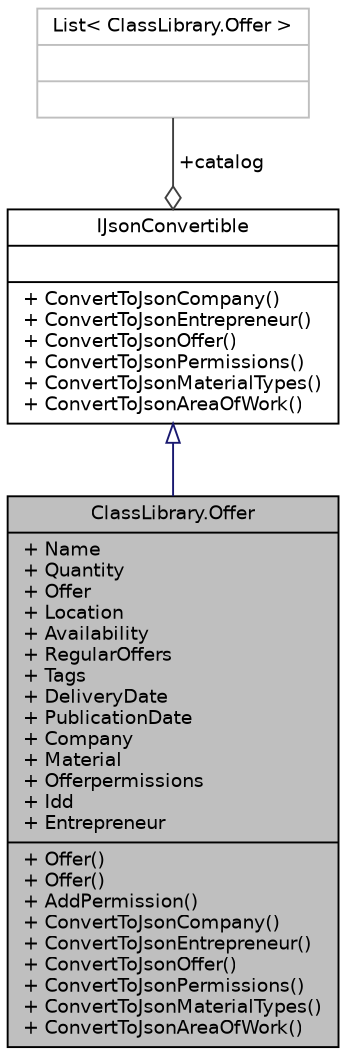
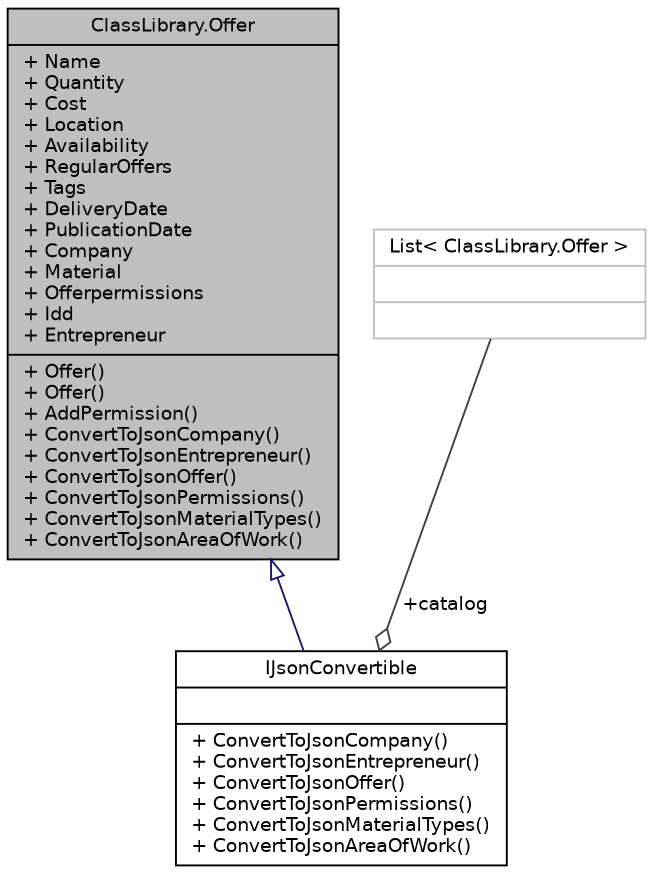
edge "ClassLibrary.Offer" -> "IJsonConvertible": reversed
node "ClassLibrary.Offer": text "+ Offer" -> "+ Cost"
